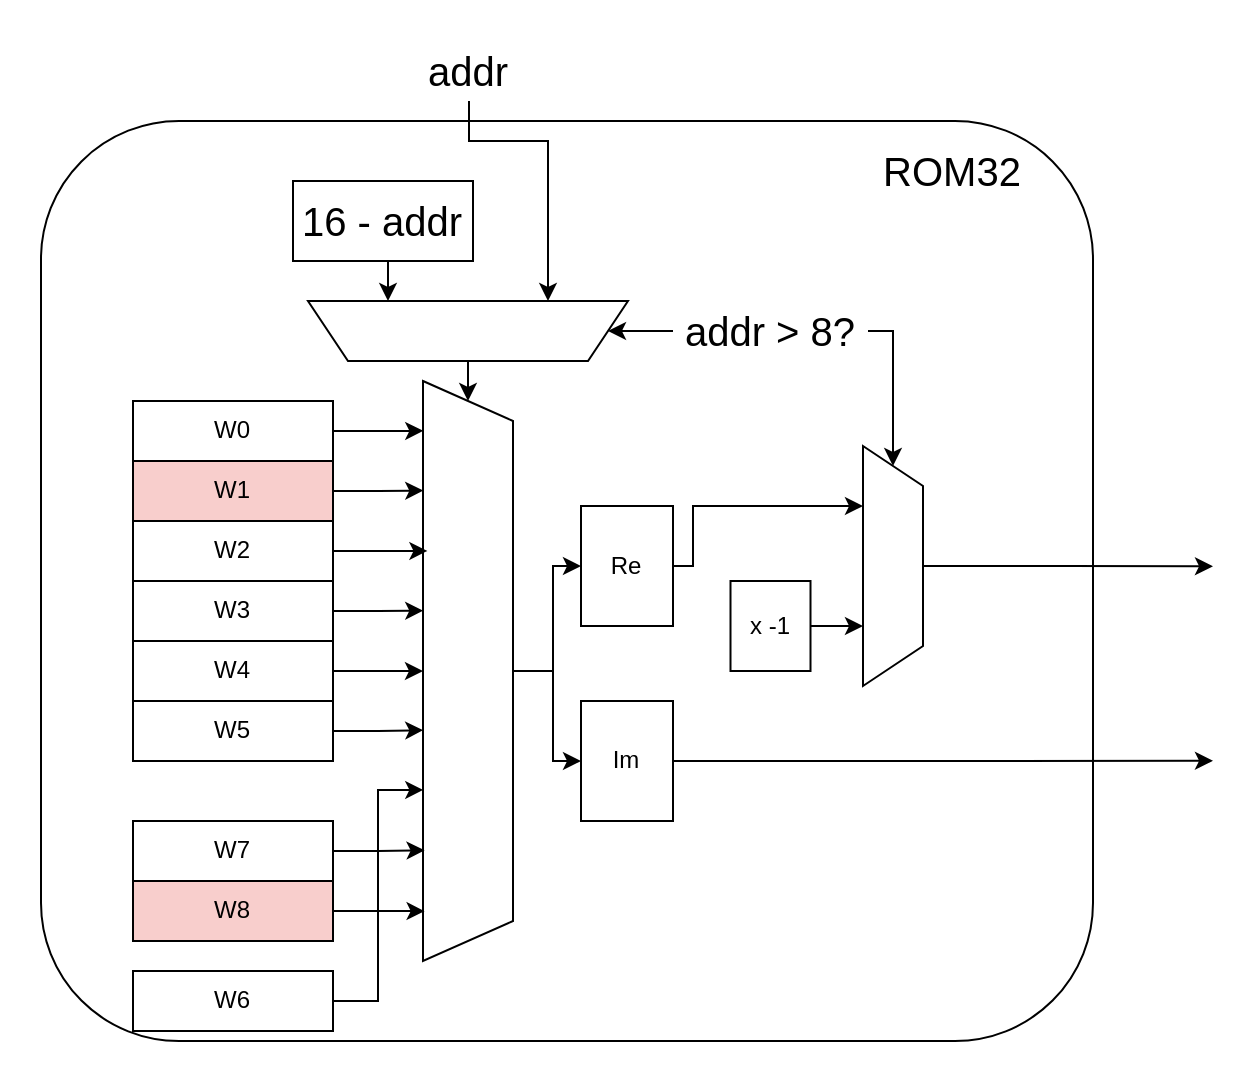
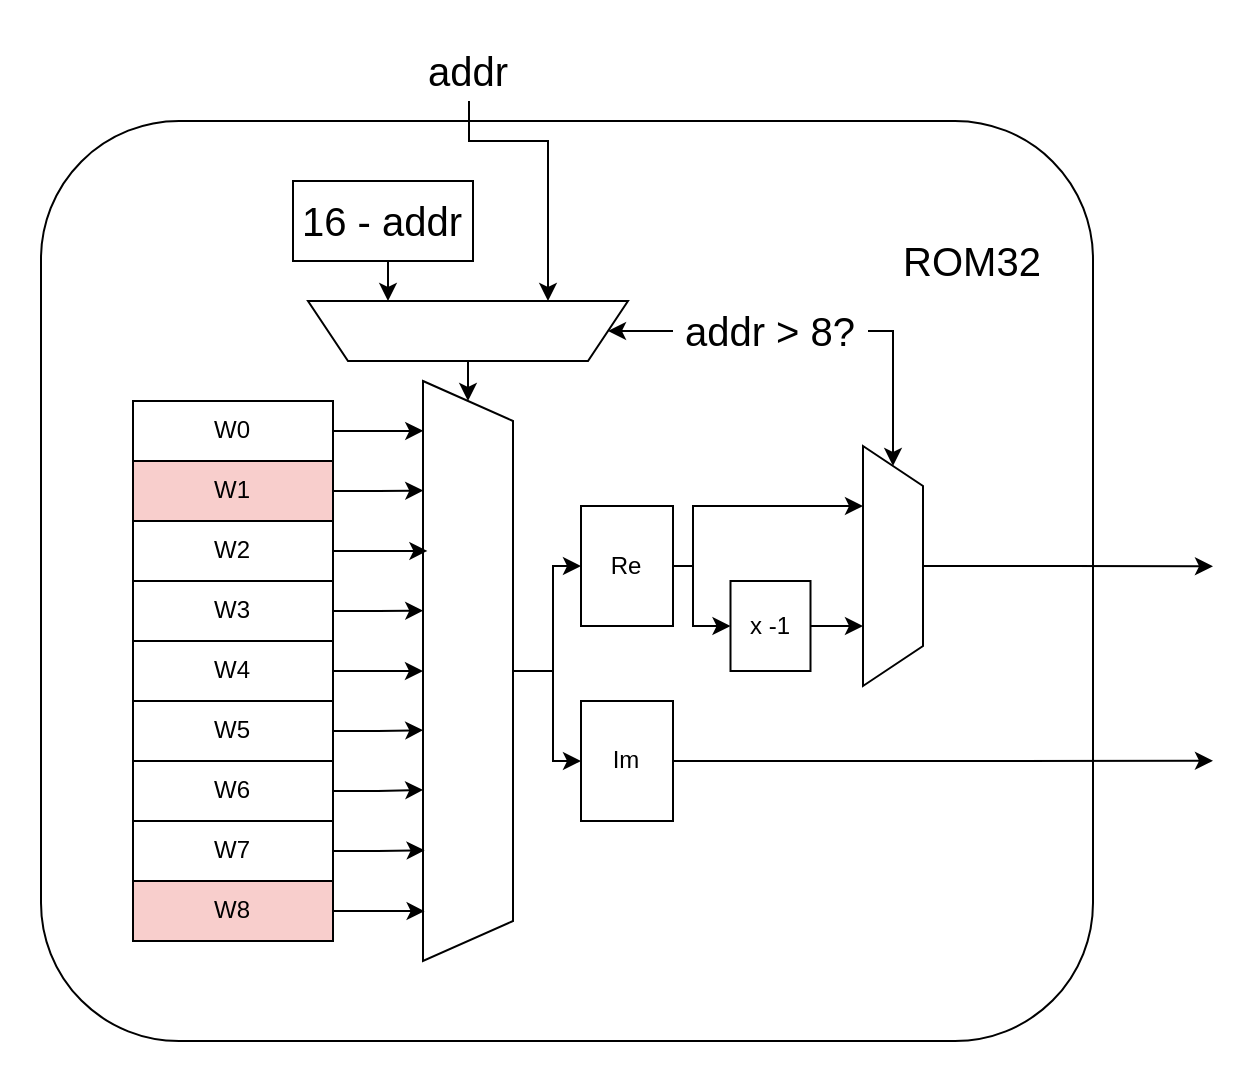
node "ROM32": moved (953, 171) -> (973, 261)
edge "Re" -> "x -1": added
node "W6": moved (233, 1001) -> (233, 791)
